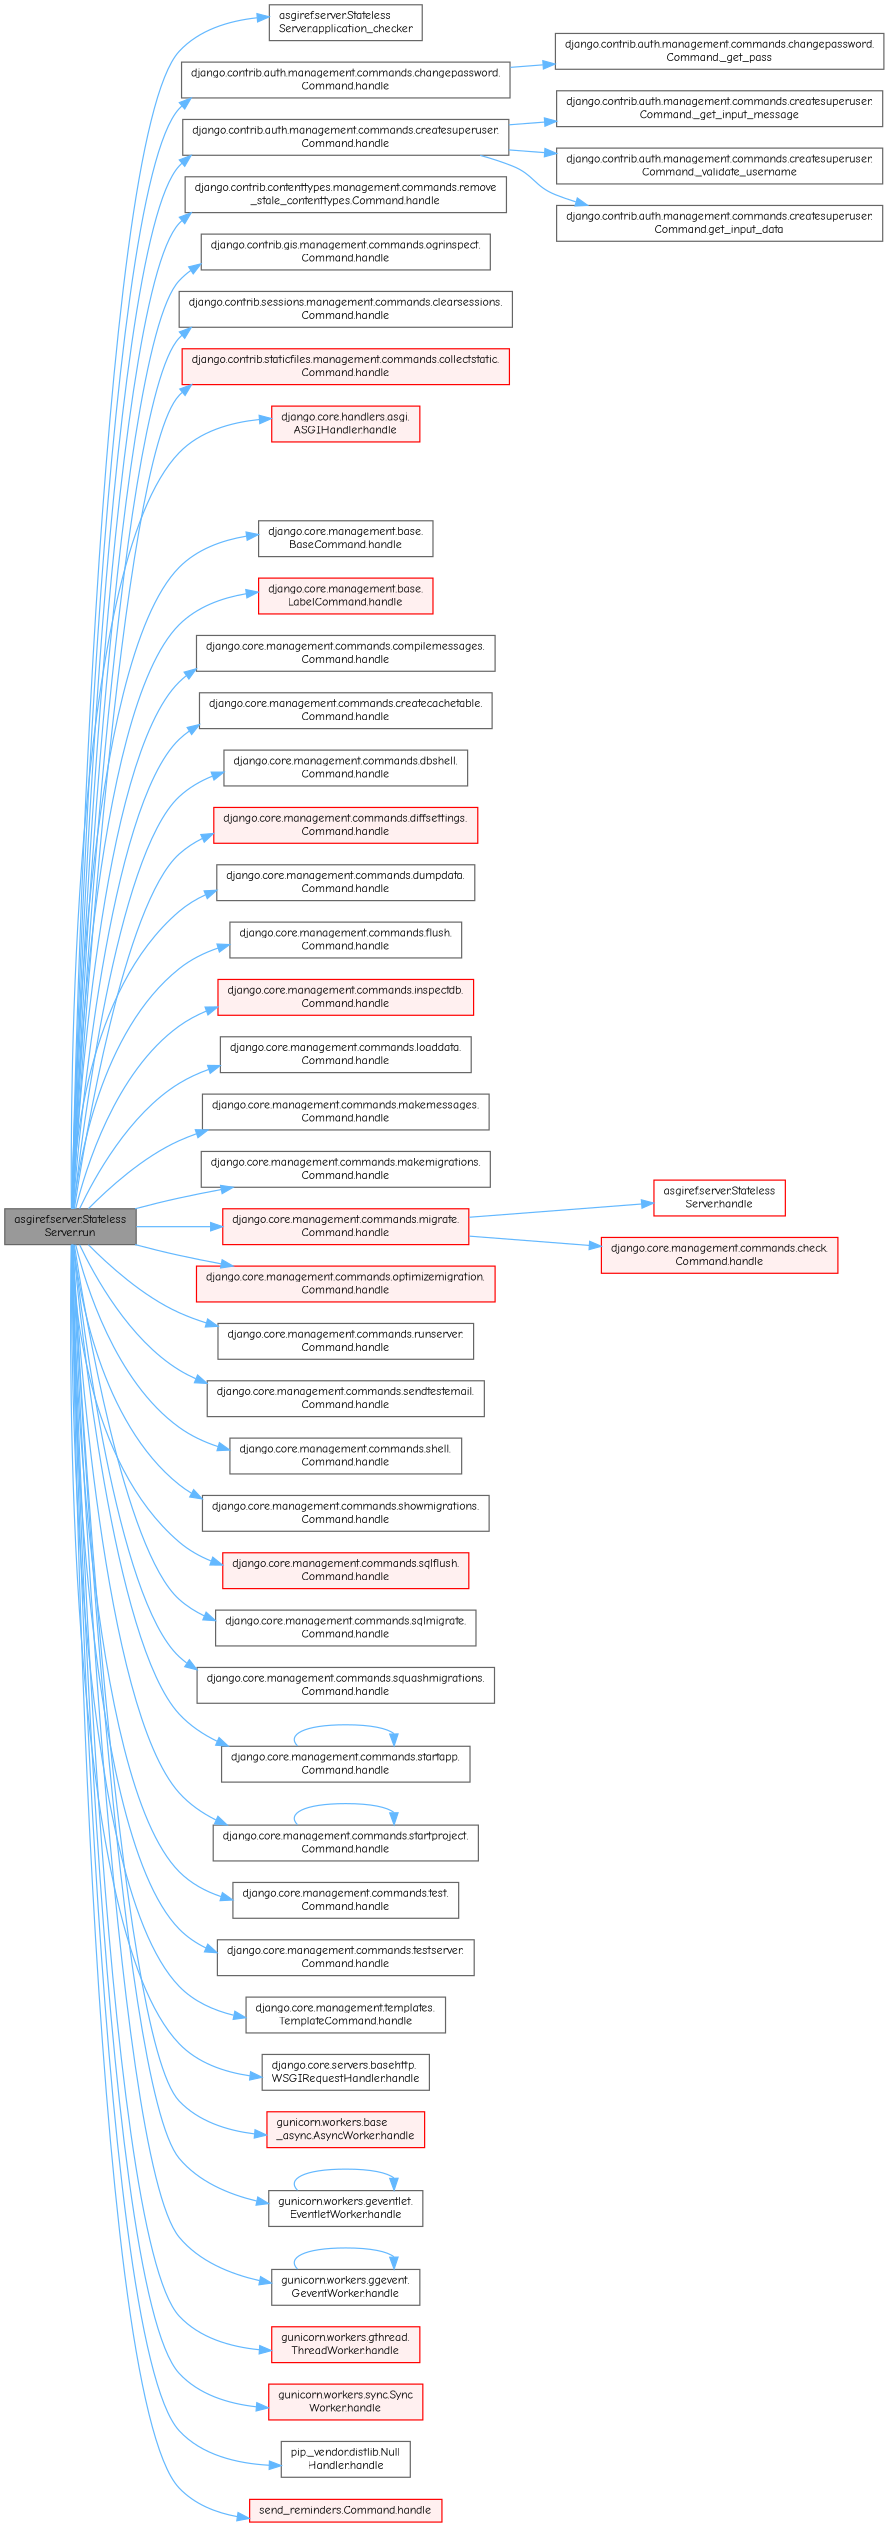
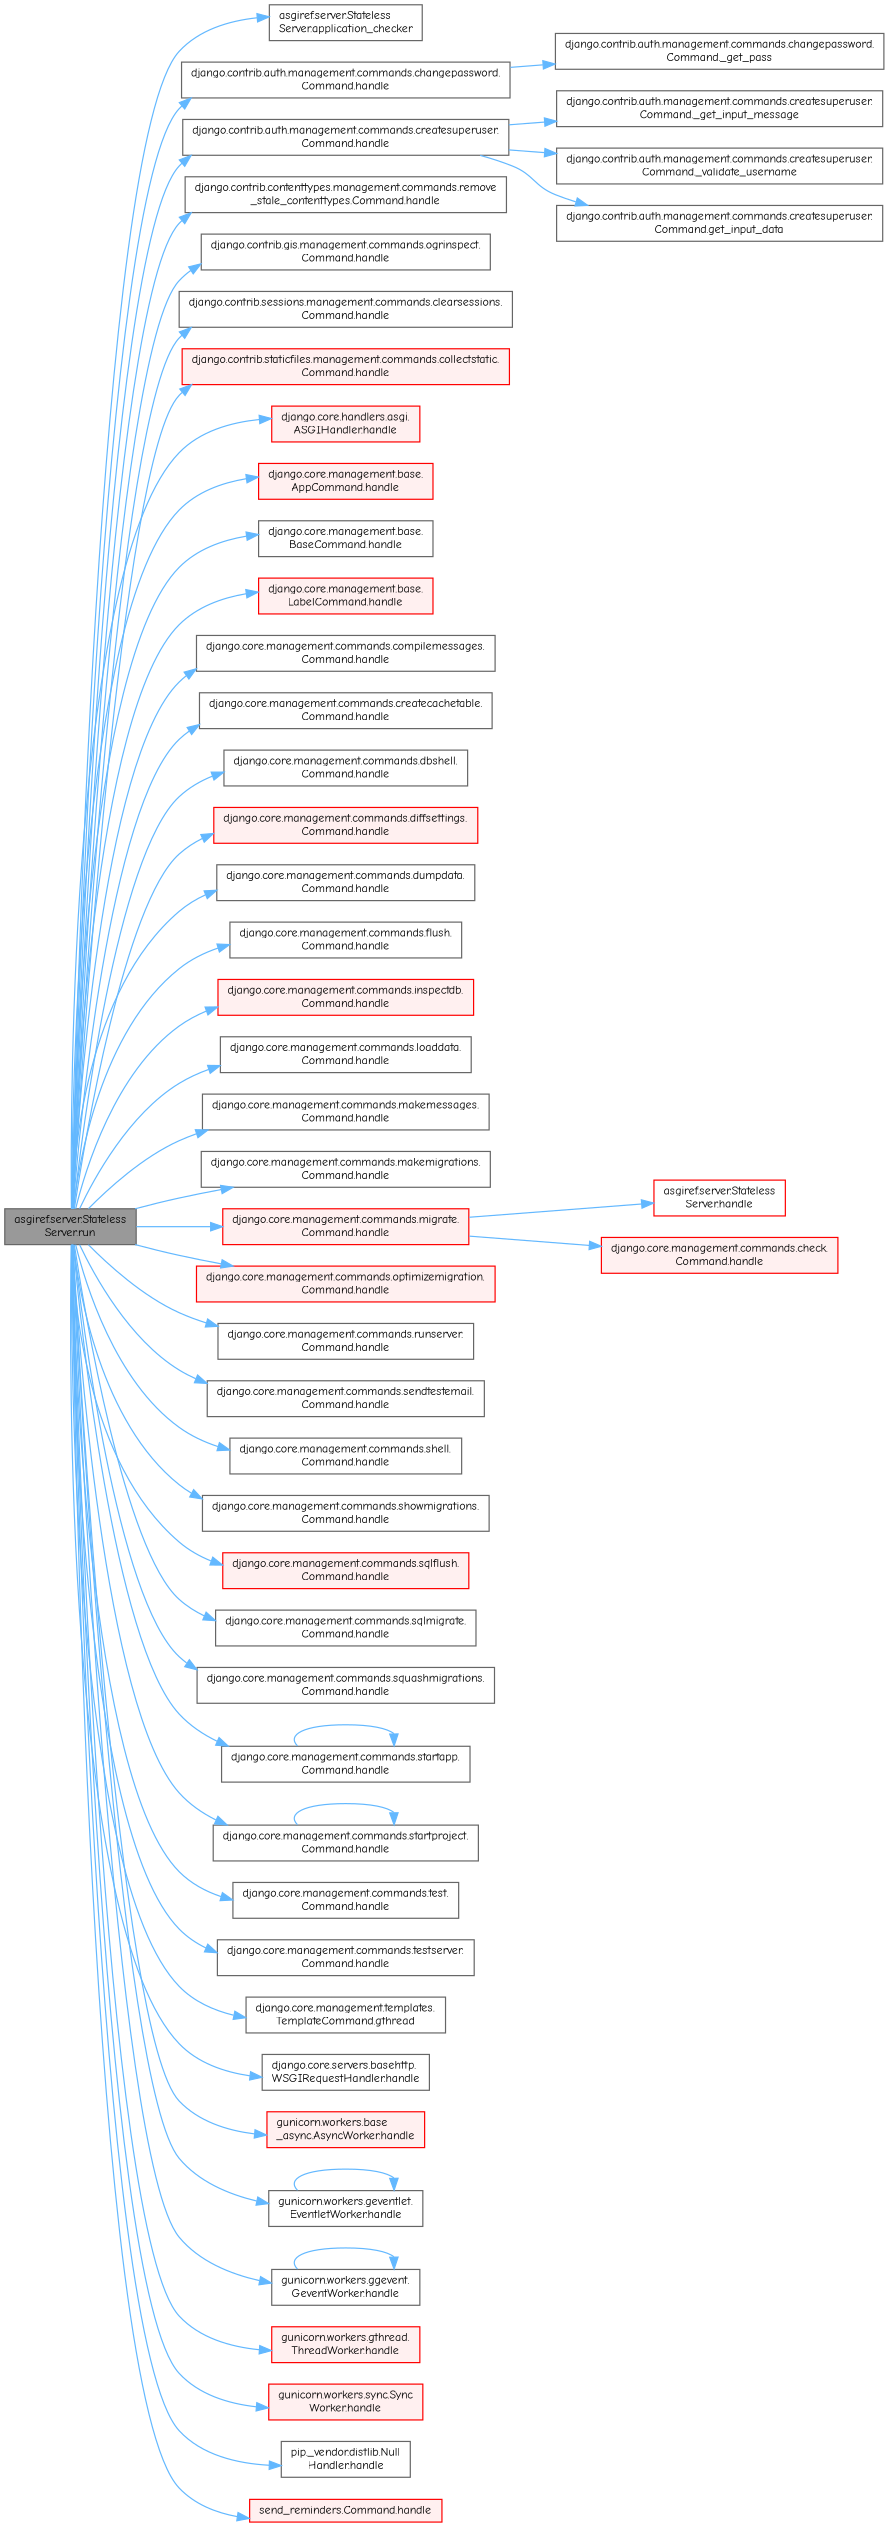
node "django.core.management.base. AppCommand.handle": added
node "django.core.management.templates. TemplateCommand.handle": label "django.core.management.templates. TemplateCommand.handle" -> "django.core.management.templates. TemplateCommand.gthread"
